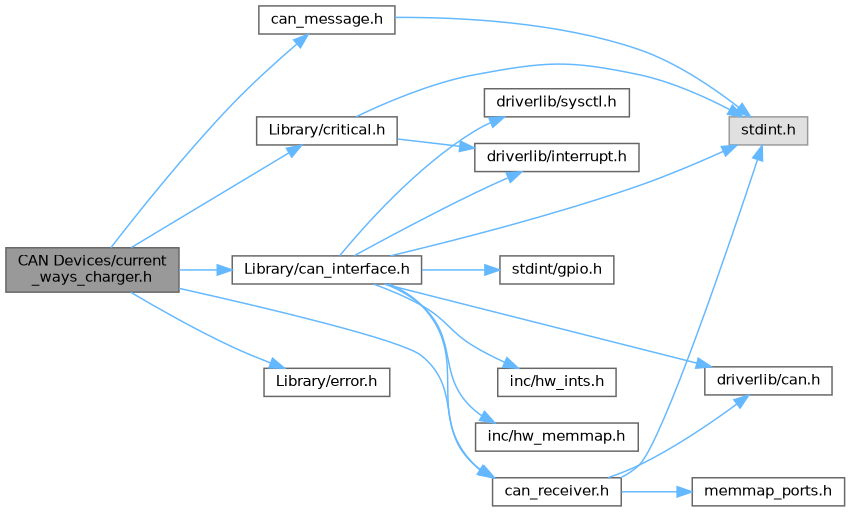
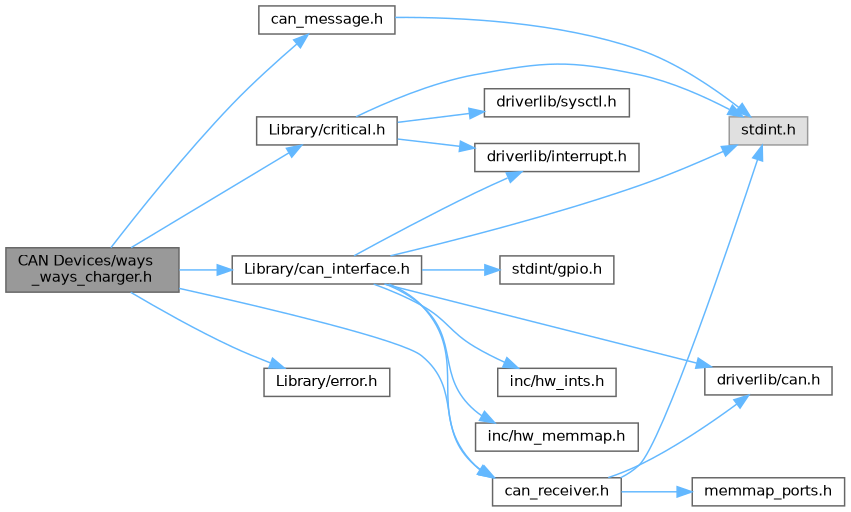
edge "Library/can_interface.h" -> "driverlib/sysctl.h": now "Library/critical.h" -> "driverlib/sysctl.h"
node "CAN Devices/current _ways_charger.h": label "CAN Devices/current _ways_charger.h" -> "CAN Devices/ways _ways_charger.h"
